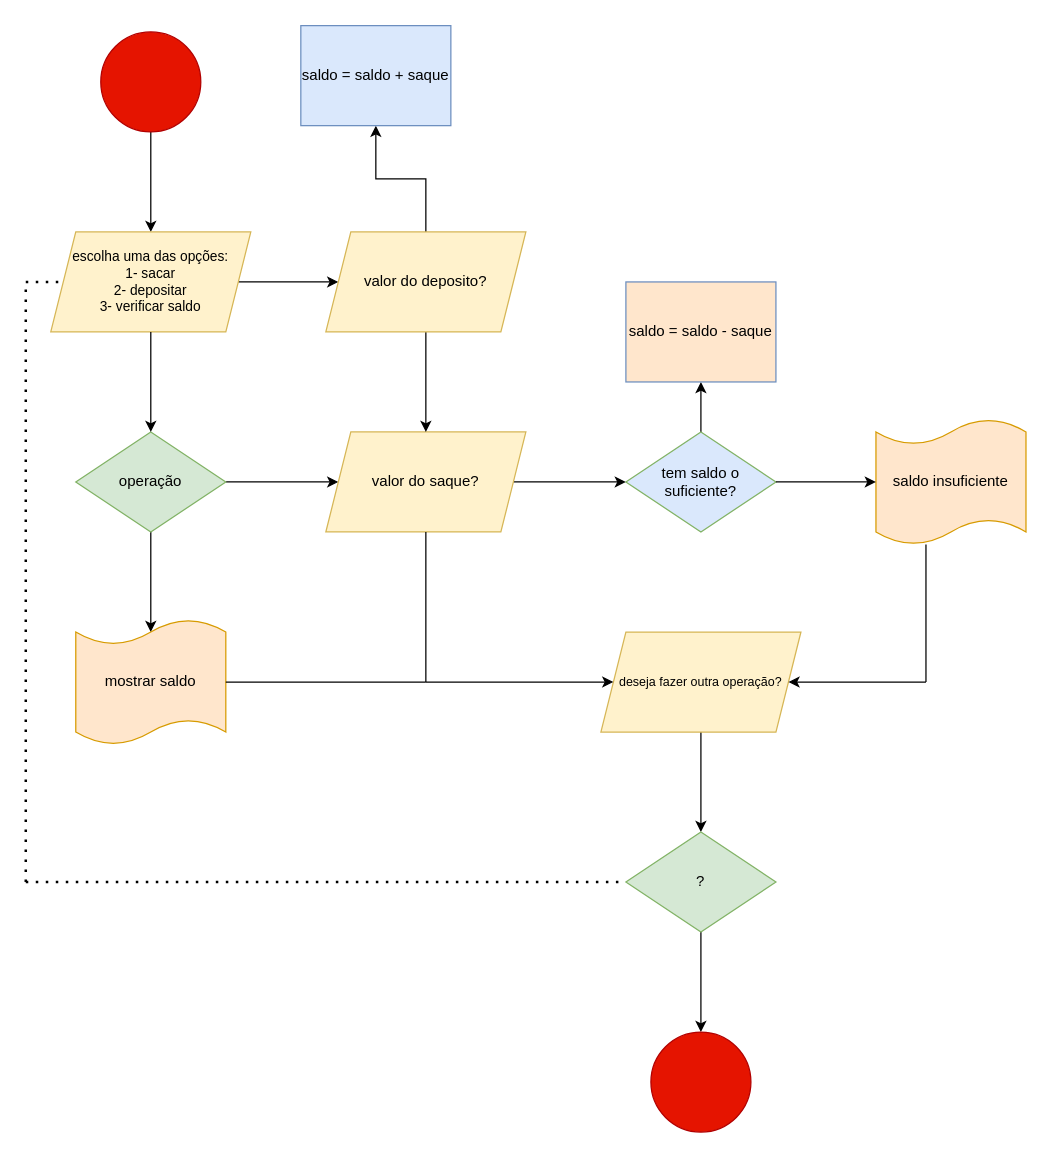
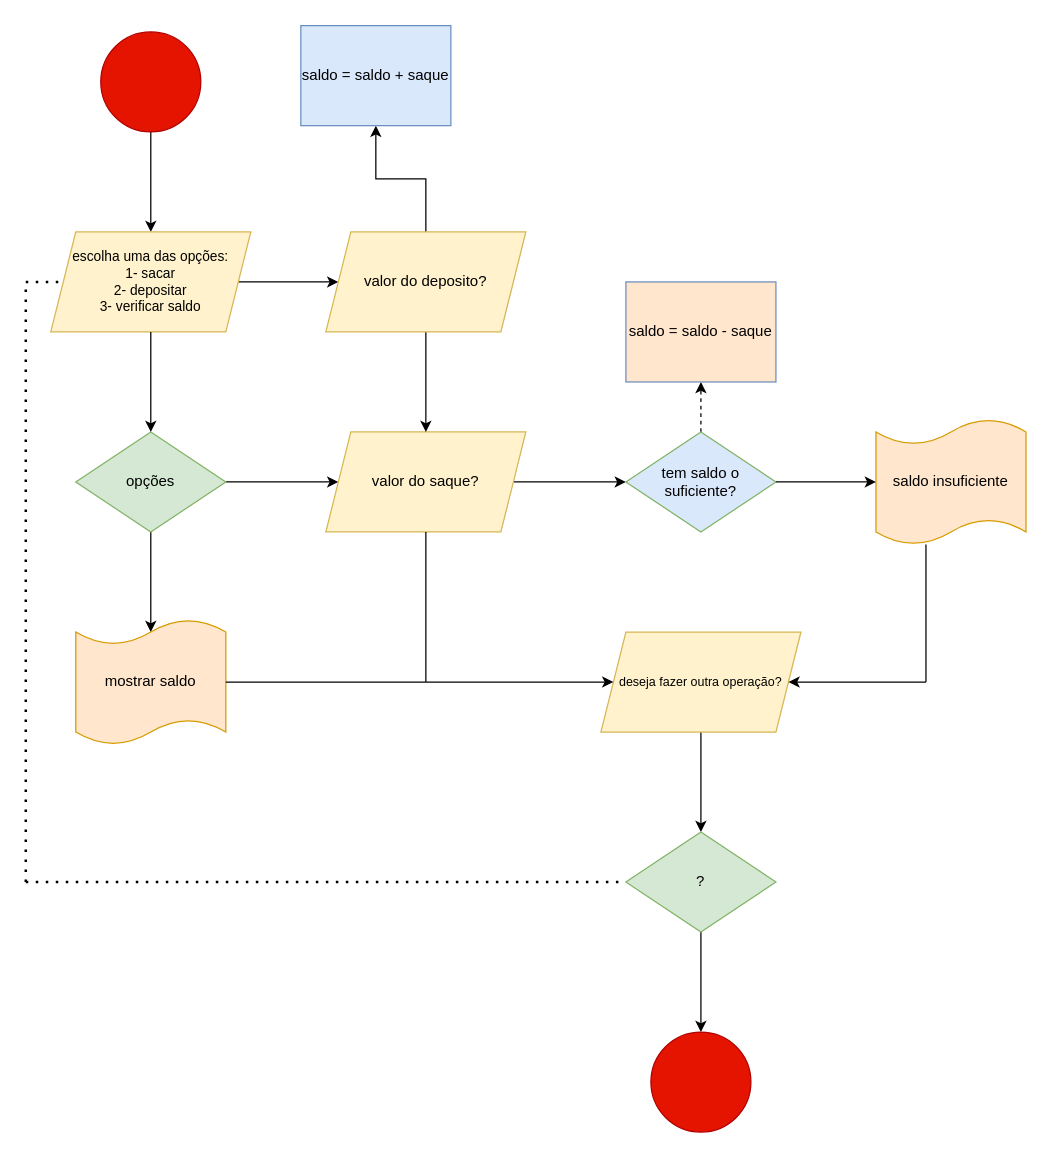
edge "tem saldo o suficiente?" -> "saldo = saldo - saque": style solid -> dashed
node "operação": label "operação" -> "opções"
